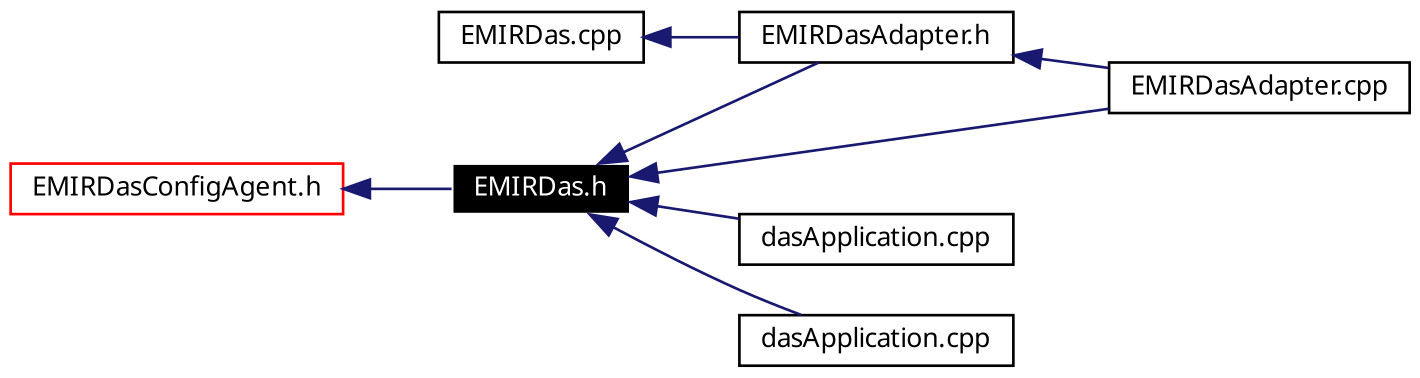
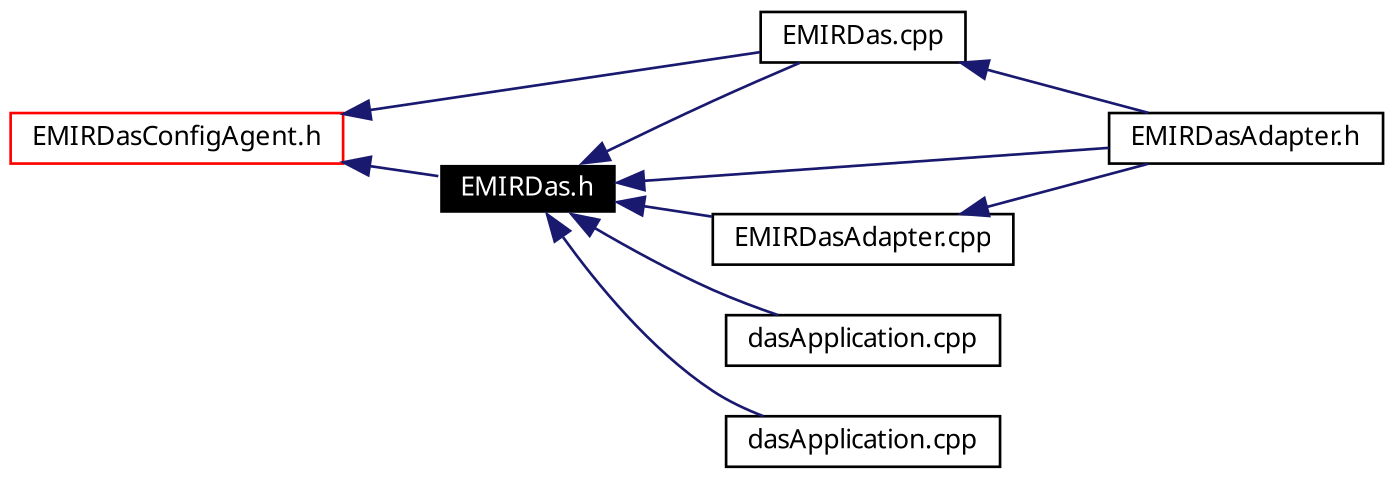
edge "EMIRDasAdapter.cpp" -> "EMIRDasAdapter.h": reversed
edge "EMIRDas.cpp" -> "EMIRDasConfigAgent.h": added
edge "EMIRDas.cpp" -> "EMIRDas.h": added
